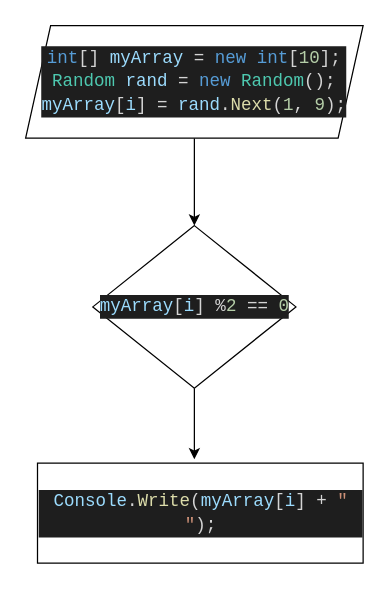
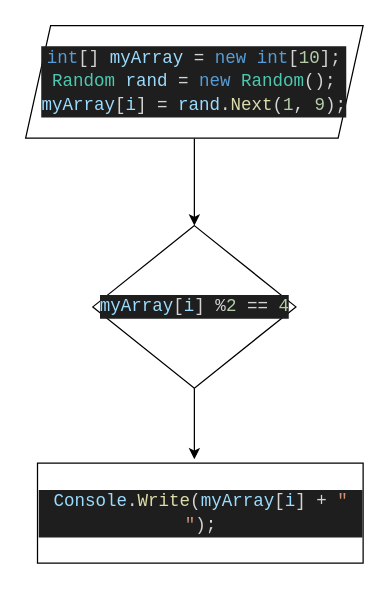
node "myArray[i] %2 == 0": label "myArray[i] %2 == 0" -> "myArray[i] %2 == 4"
